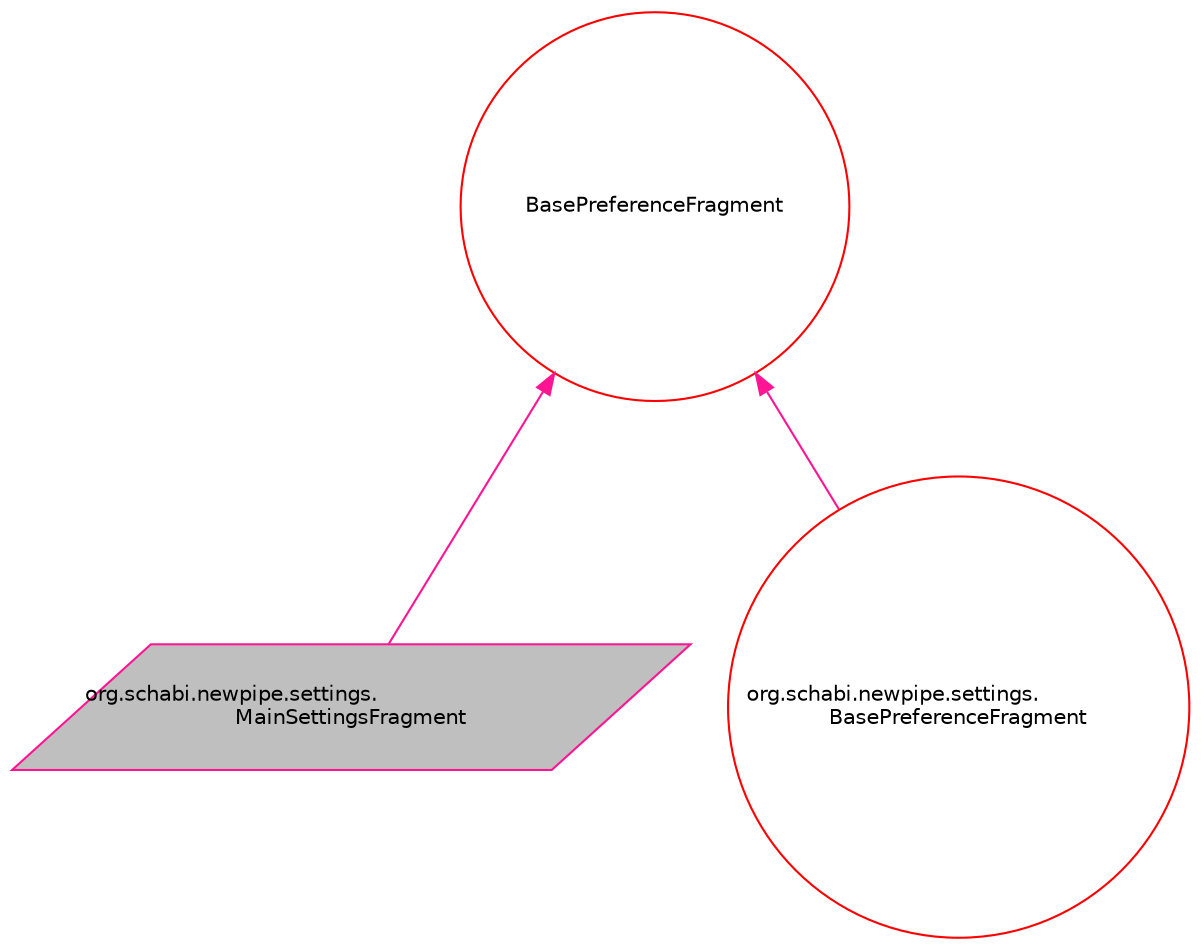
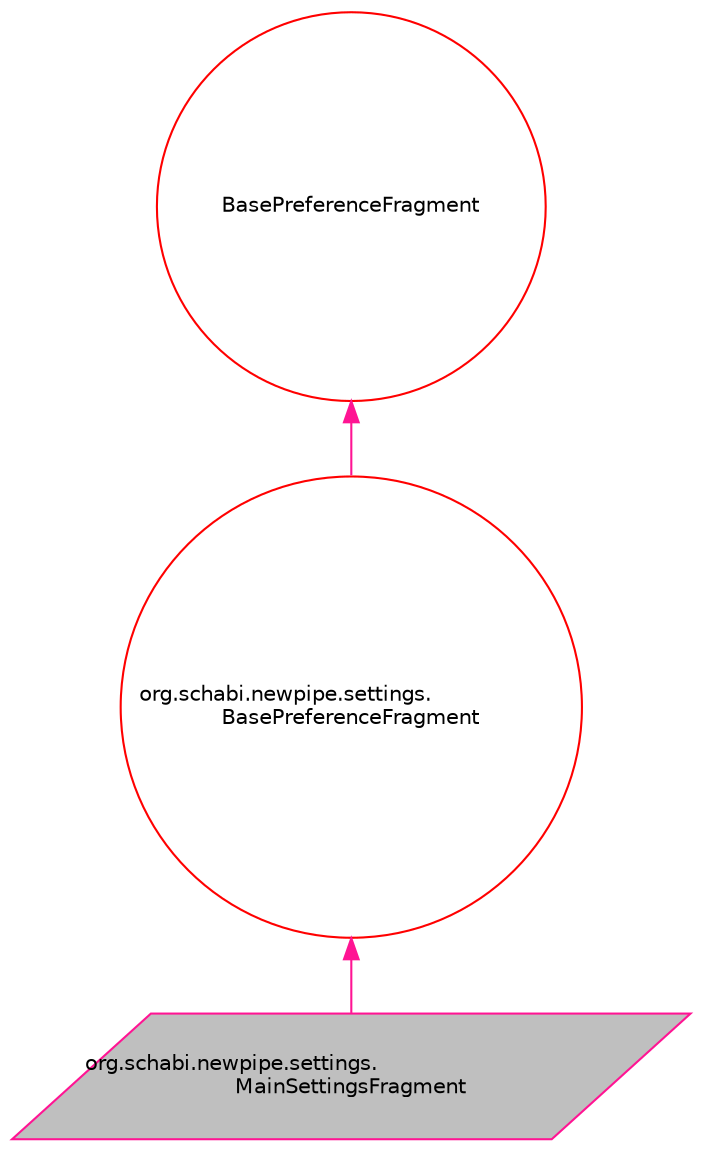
edge "org.schabi.newpipe.settings. MainSettingsFragment" -> "BasePreferenceFragment": now "org.schabi.newpipe.settings. MainSettingsFragment" -> "org.schabi.newpipe.settings. BasePreferenceFragment"
